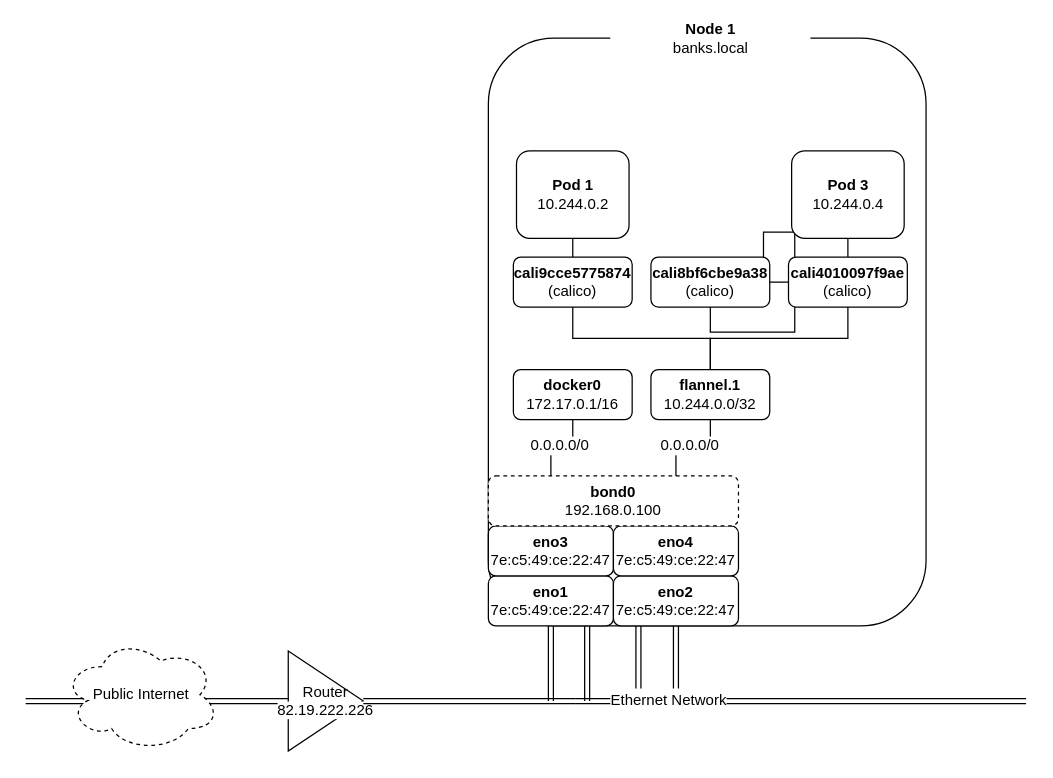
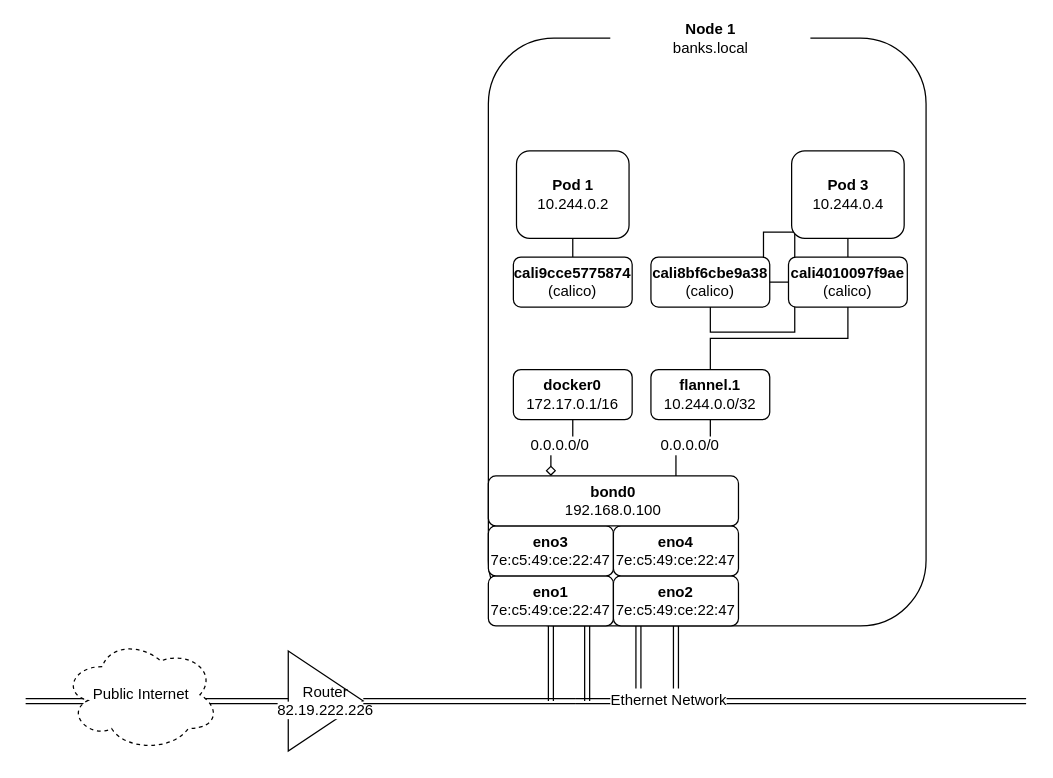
edge "cali9cce5775874 (calico)" -- "flannel.1 10.244.0.0/32": removed
edge "docker0 172.17.0.1/16" -- "bond0 192.168.0.100": arrowhead none -> diamond
node "bond0 192.168.0.100": style dashed -> solid
